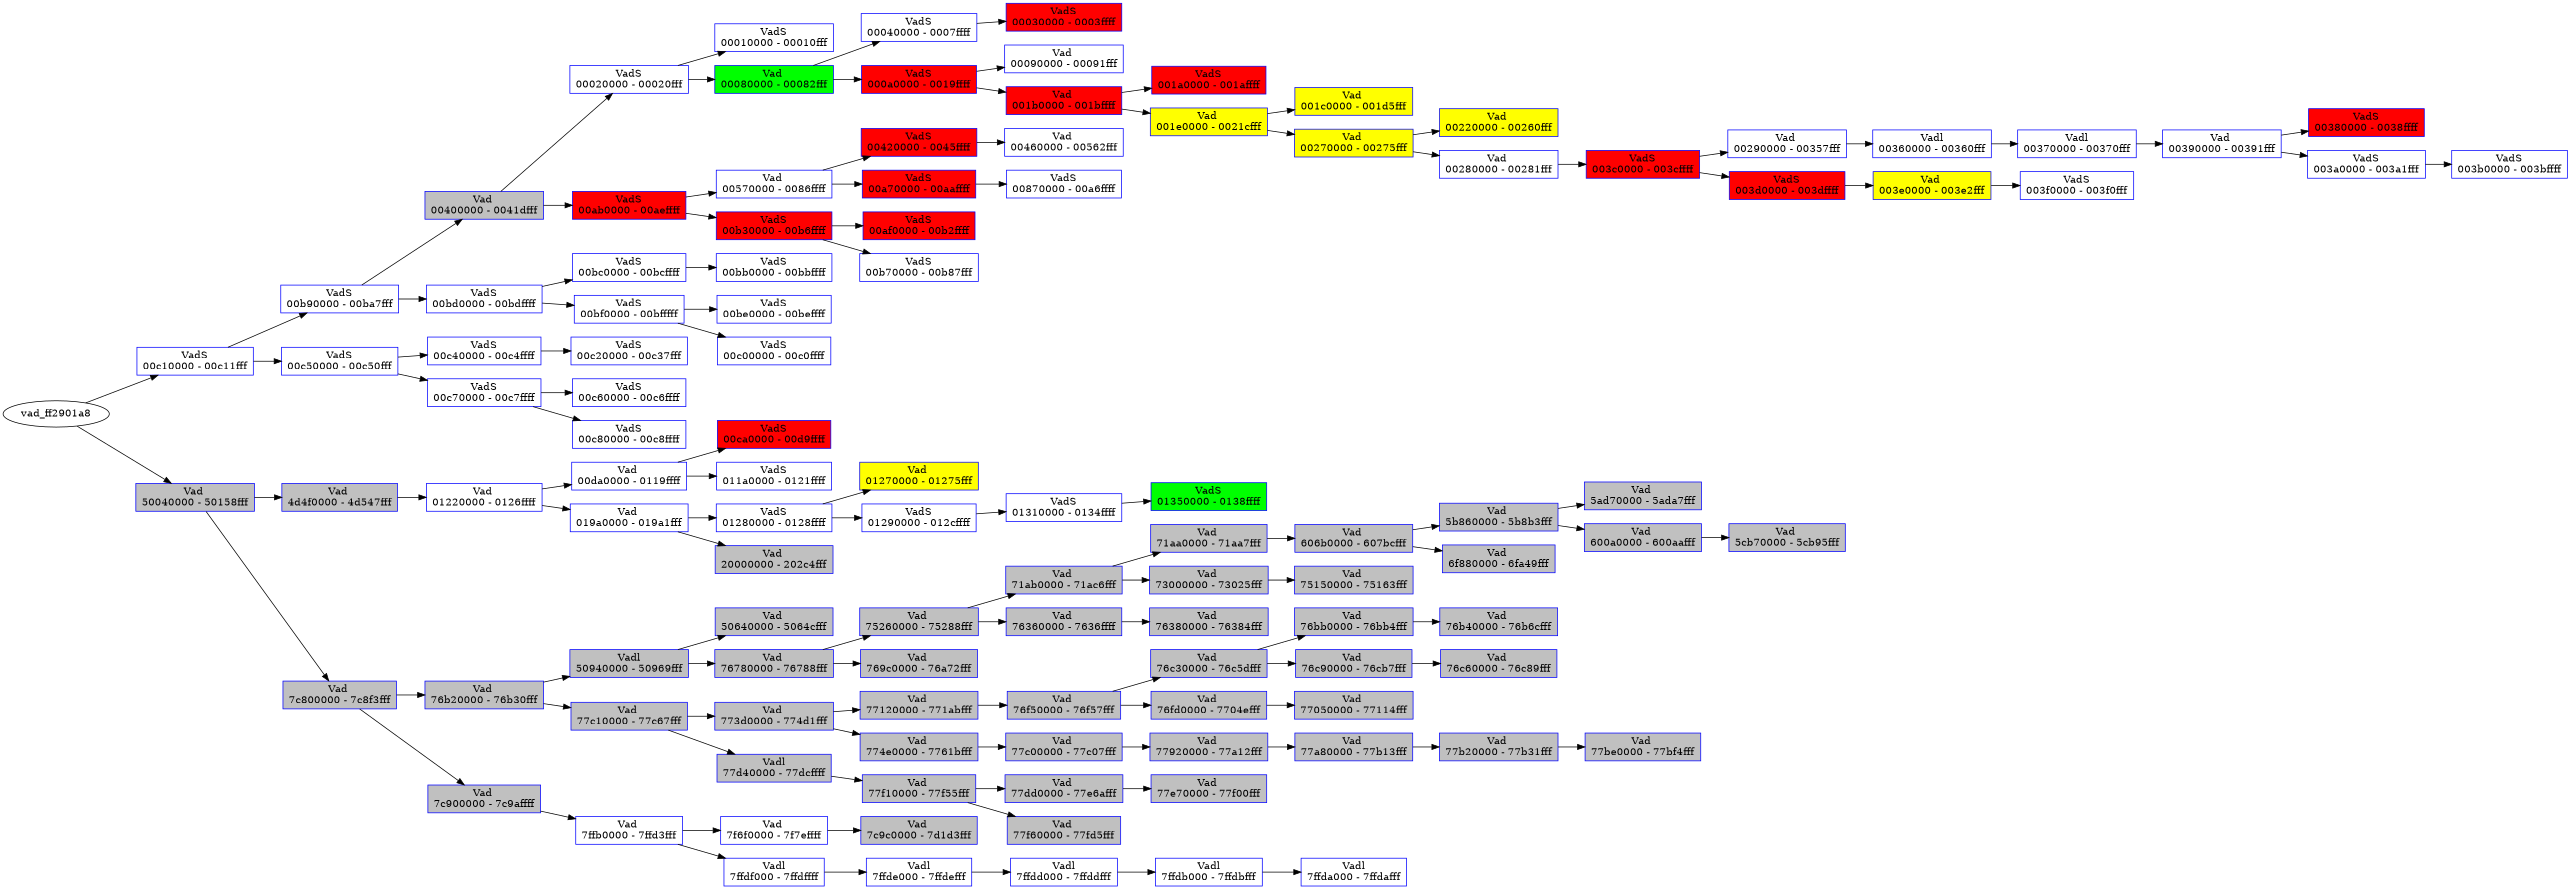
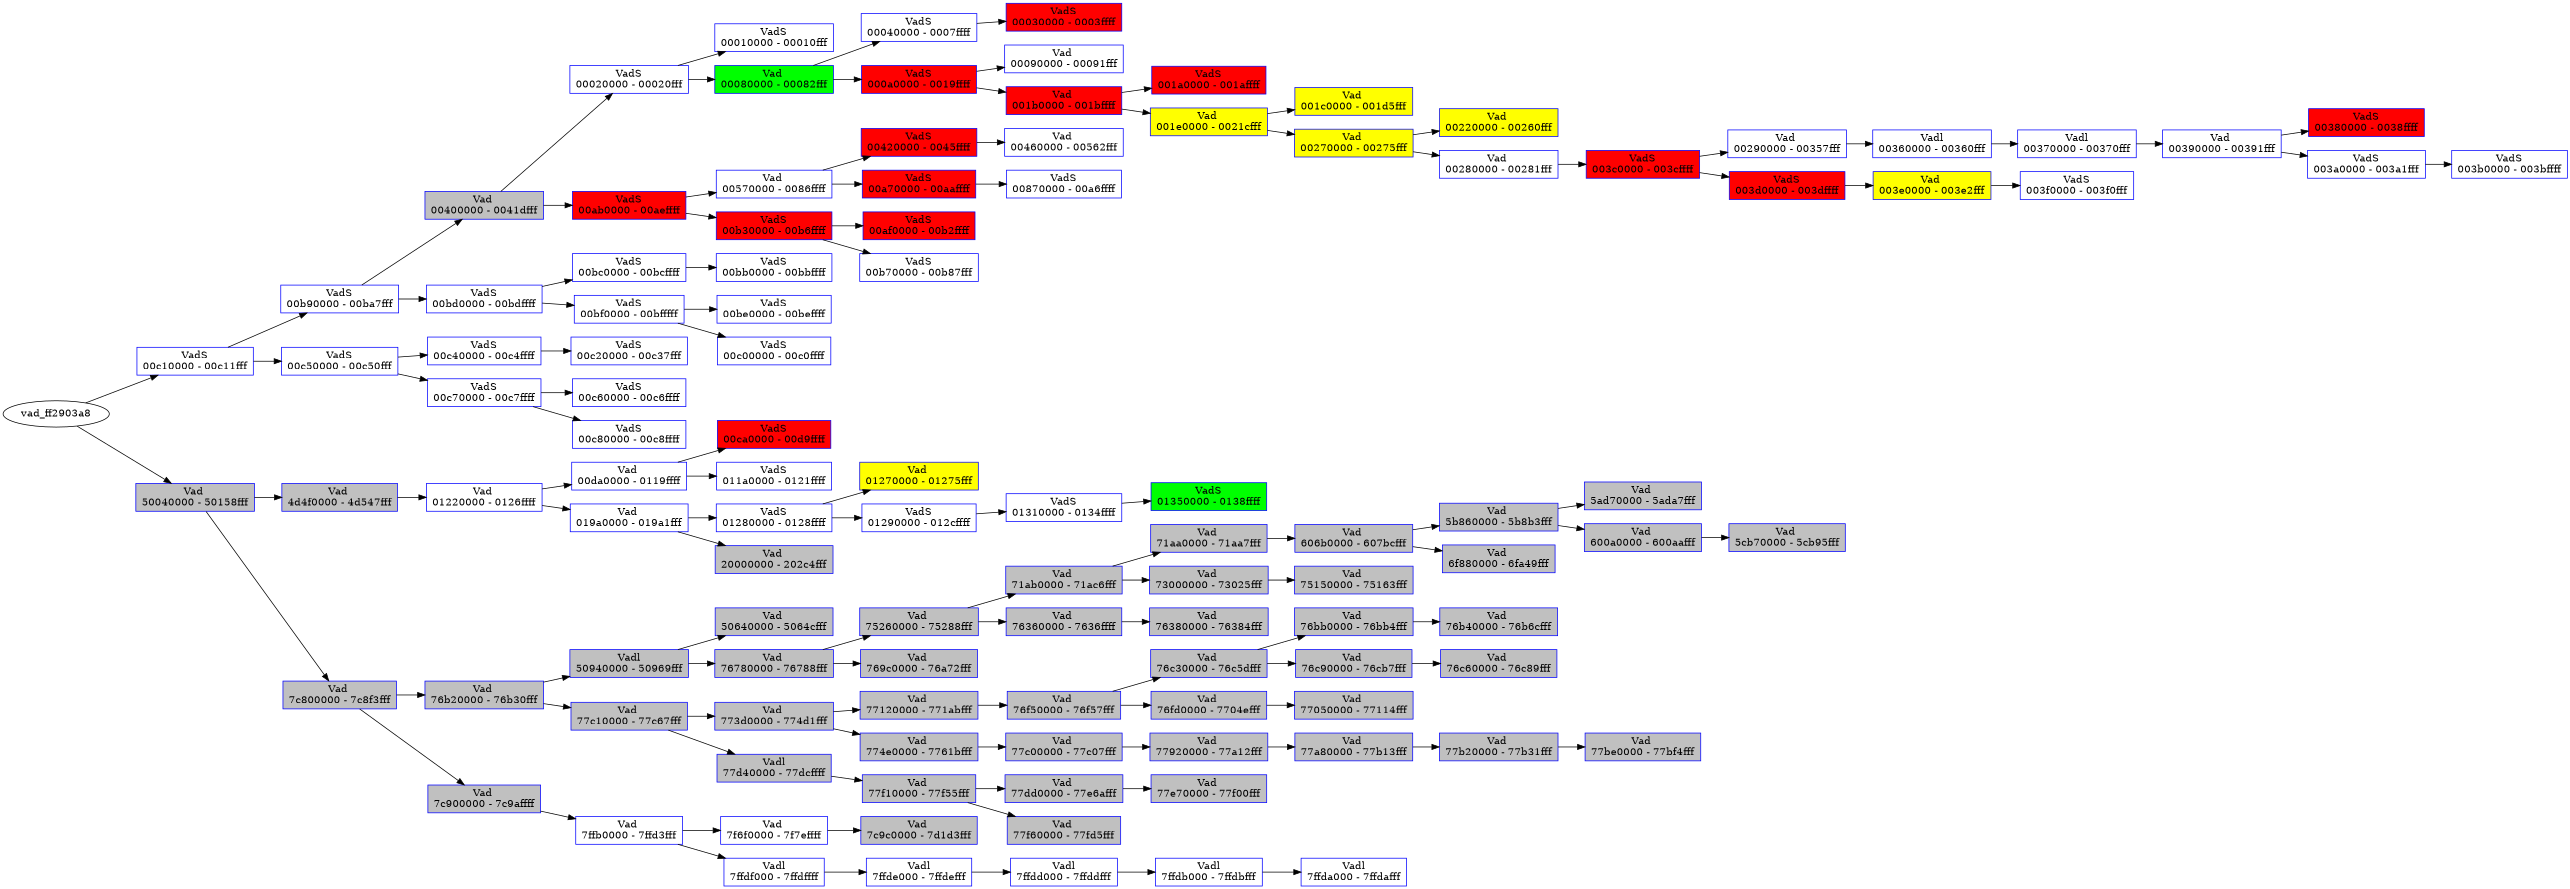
node "vad_ff2901a8": label "vad_ff2901a8" -> "vad_ff2903a8"
